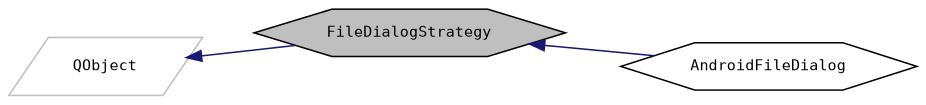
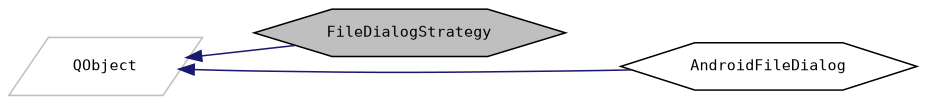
edge "AndroidFileDialog" -> "FileDialogStrategy": now "AndroidFileDialog" -> "QObject"
